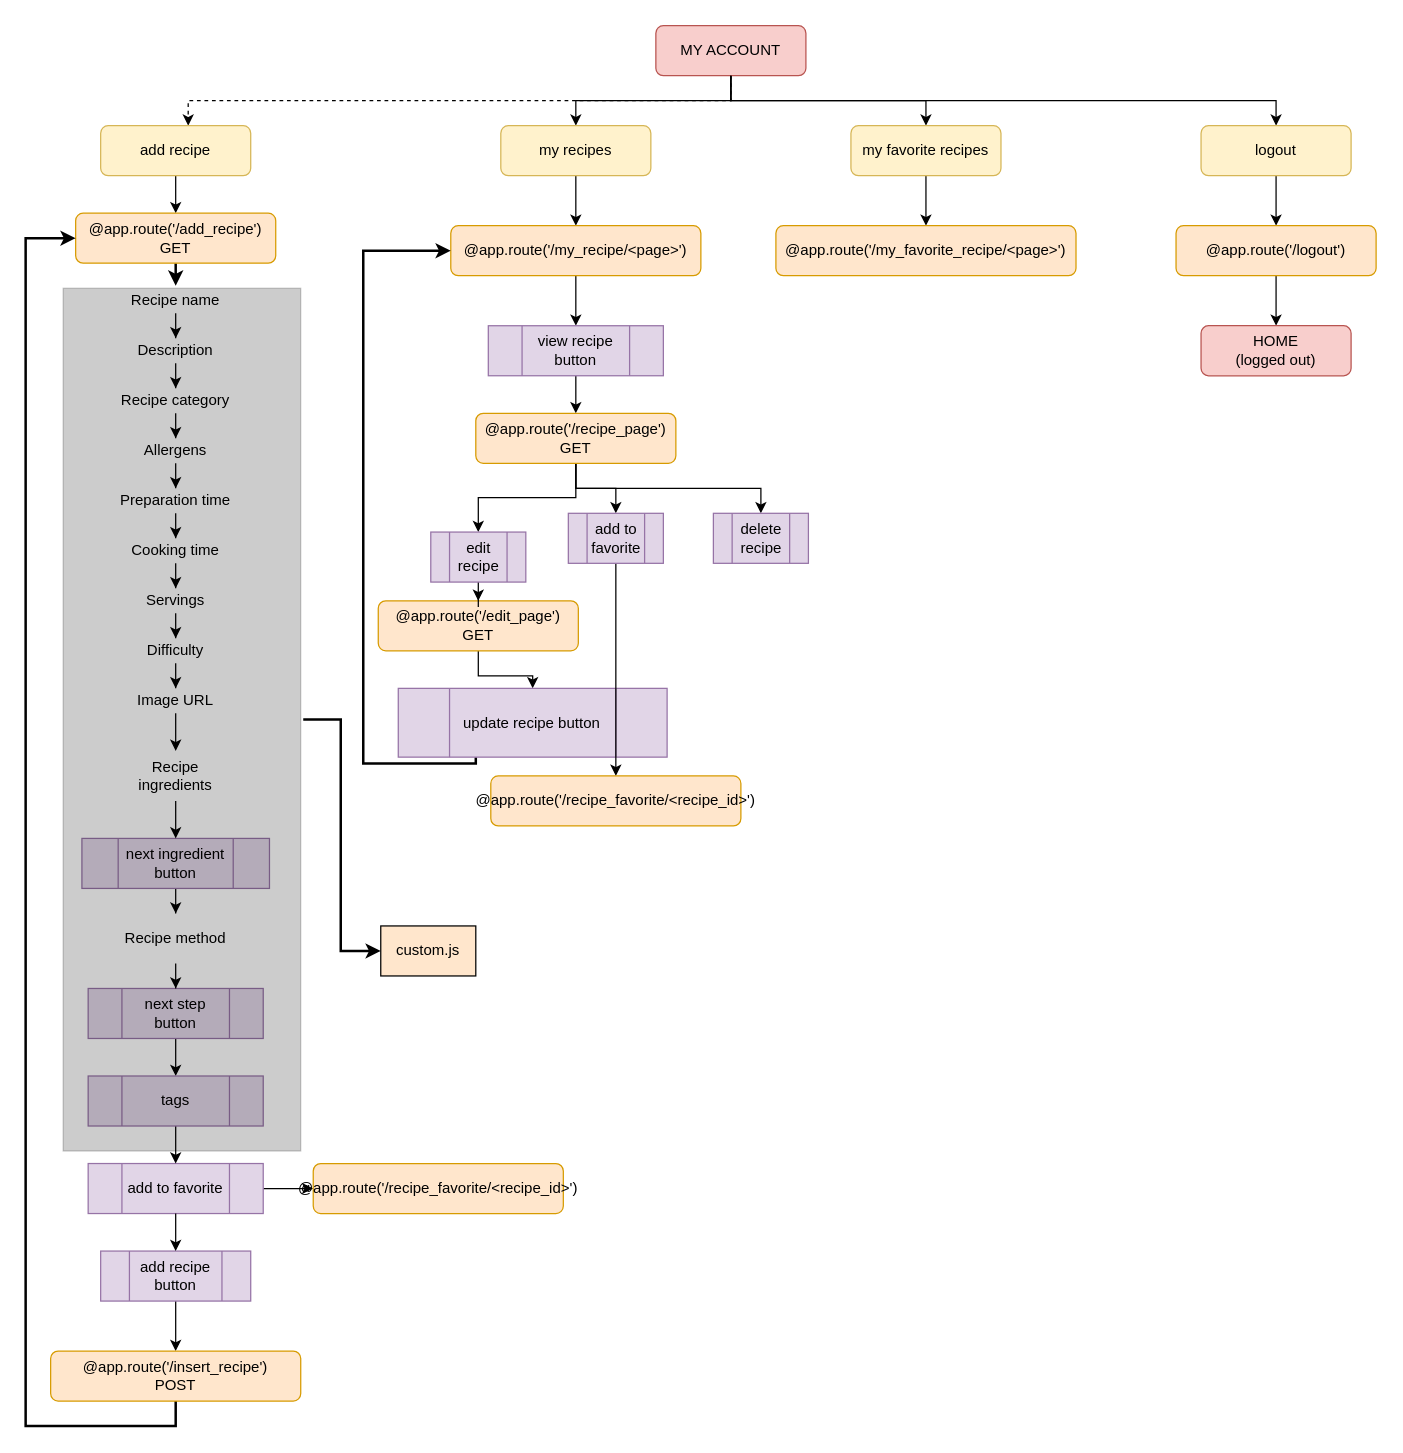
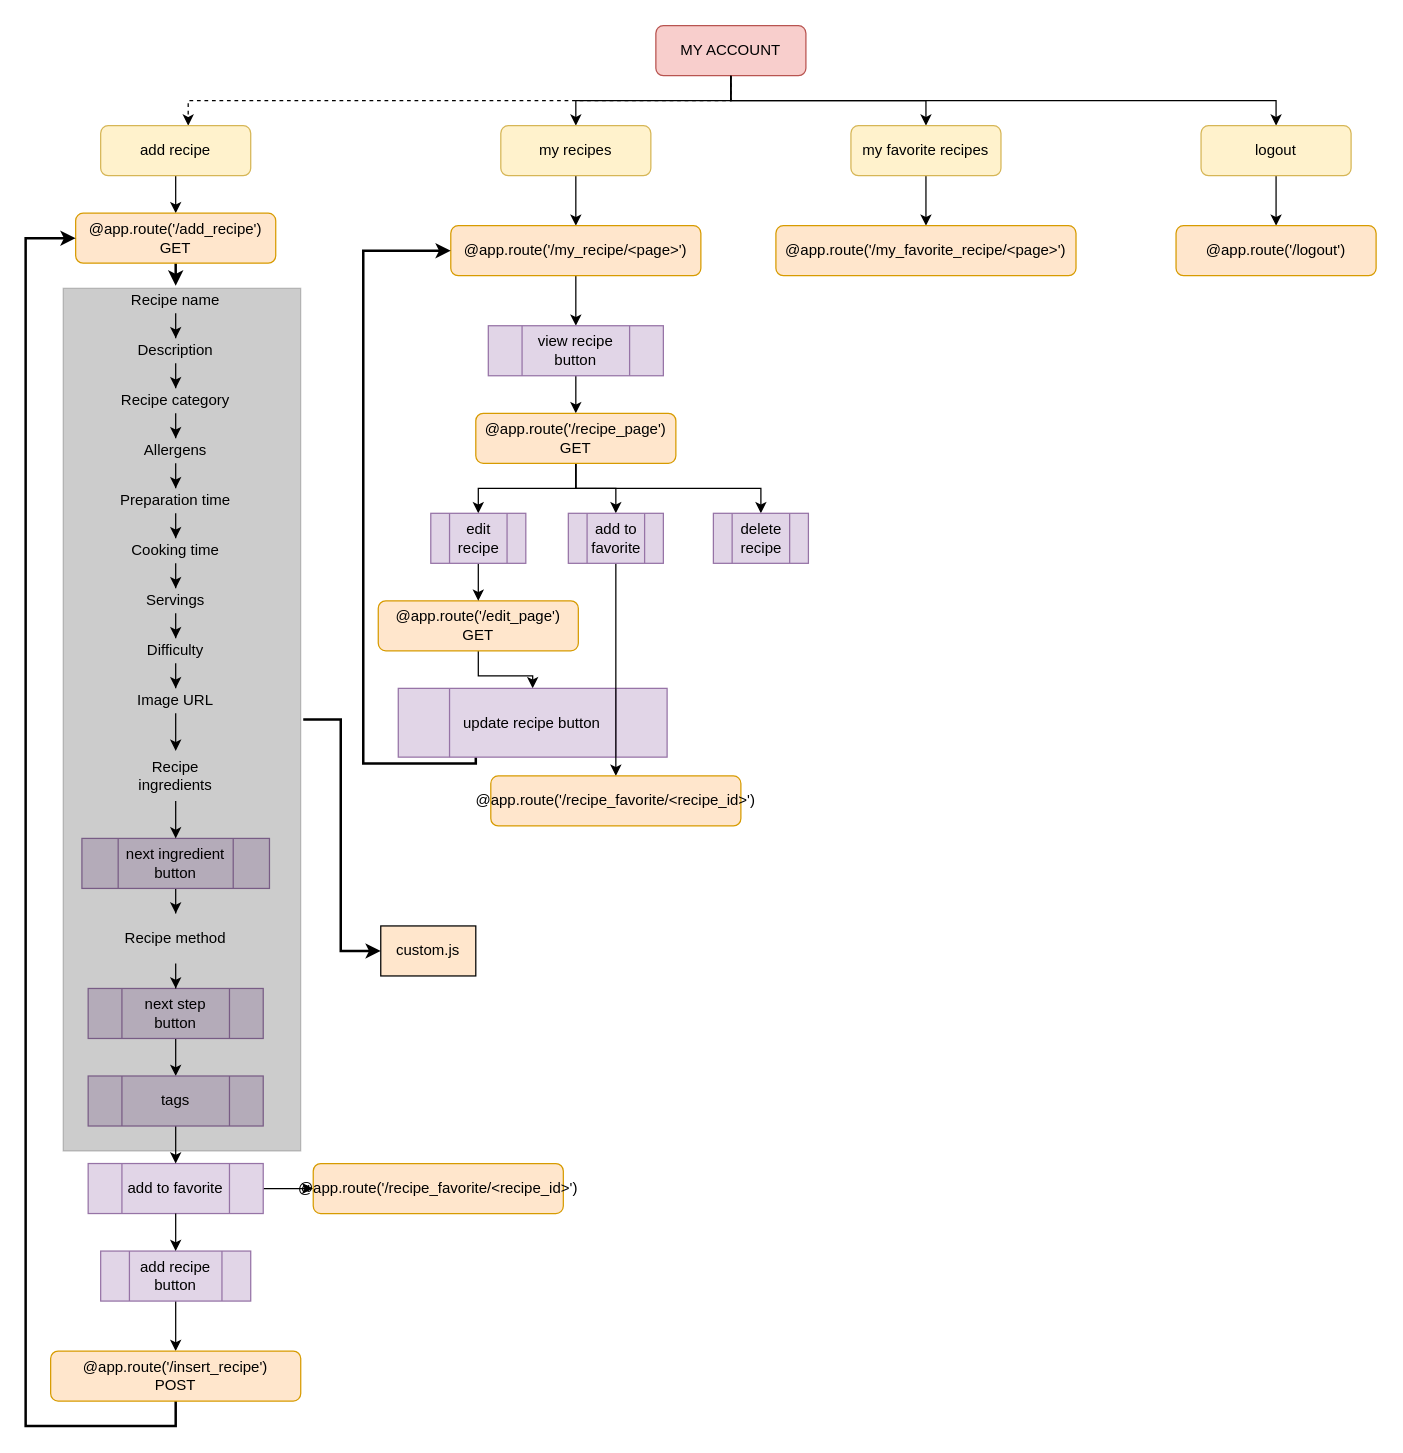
edge "@app.route('/logout')" -> "HOME (logged out)": removed
node "HOME (logged out)": removed
node "edit recipe": moved (478, 557) -> (478, 538)
